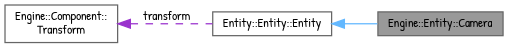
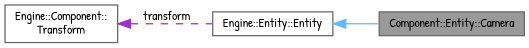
node "Entity::Entity::Entity": label "Entity::Entity::Entity" -> "Engine::Entity::Entity"
node "Engine::Entity::Camera": label "Engine::Entity::Camera" -> "Component::Entity::Camera"
